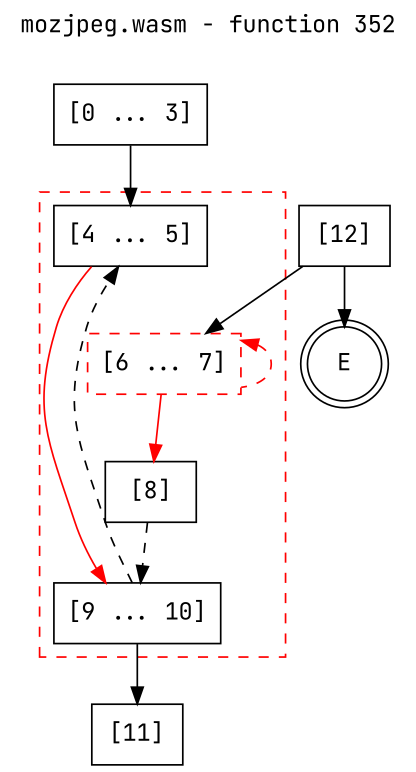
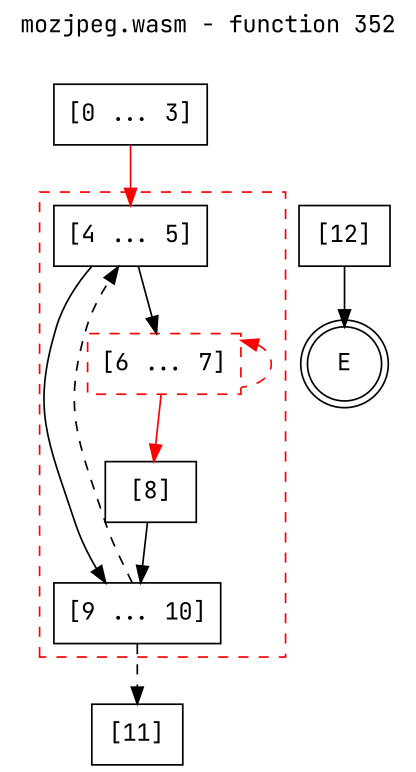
edge "[0 ... 3]" -> "[4 ... 5]": color black -> red
edge "[12]" -> "[6 ... 7]": now "[4 ... 5]" -> "[6 ... 7]"
edge "[4 ... 5]" -> "[9 ... 10]": color red -> black
edge "[8]" -> "[9 ... 10]": style dashed -> solid
edge "[9 ... 10]" -> "[11]": style solid -> dashed
